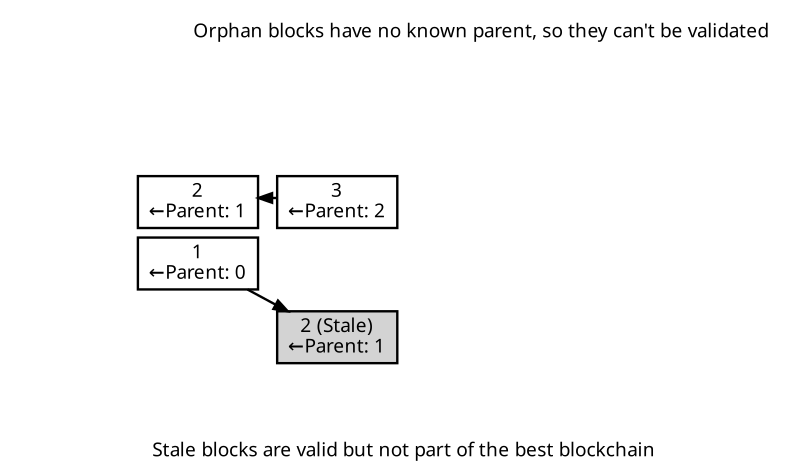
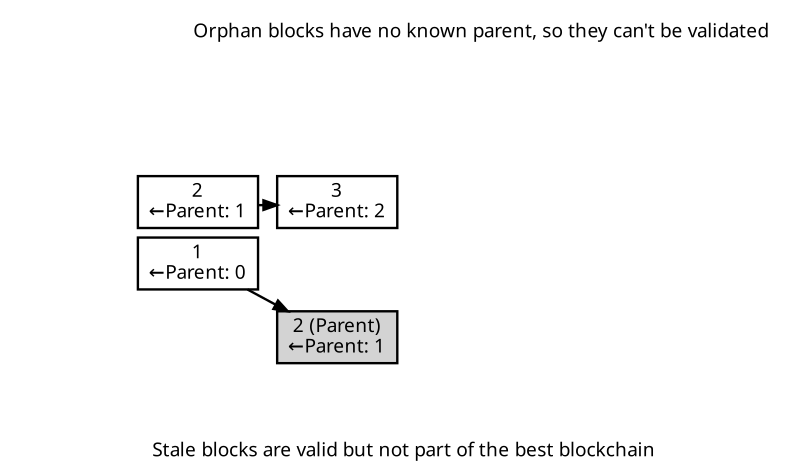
edge "3 ←Parent: 2" -> "2 ←Parent: 1": reversed
node "2 (Stale) ←Parent: 1": label "2 (Stale) ←Parent: 1" -> "2 (Parent) ←Parent: 1"
